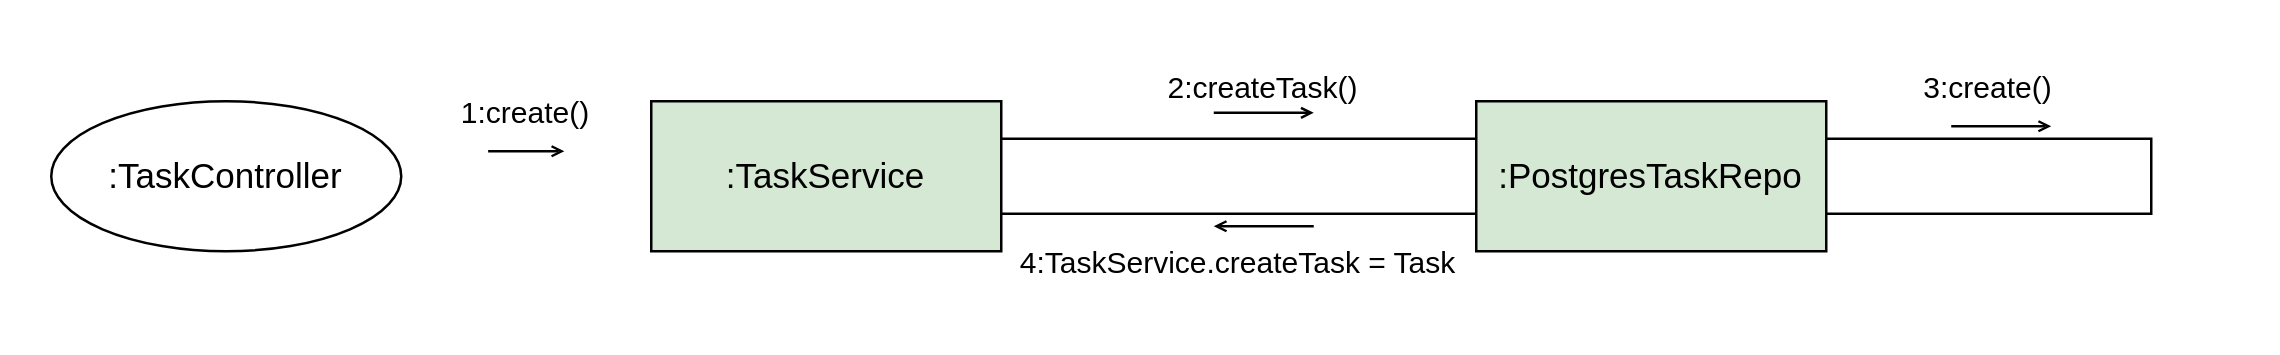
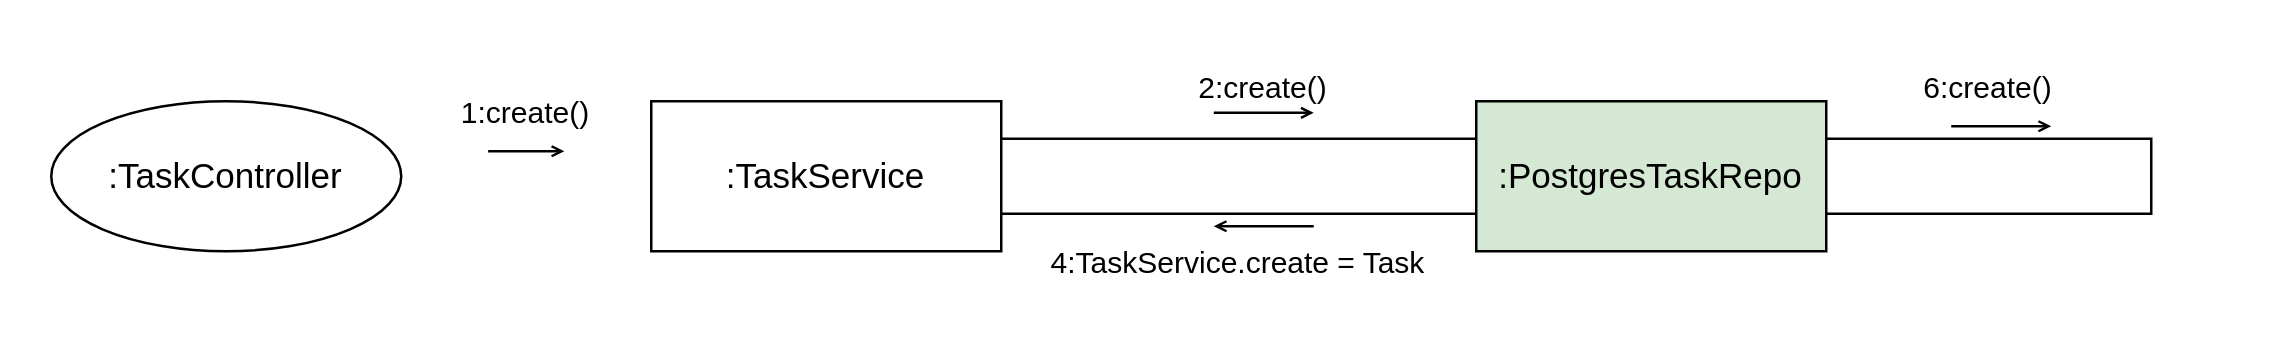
node "2:createTask()": label "2:createTask()" -> "2:create()"
node "3:create()": label "3:create()" -> "6:create()"
node ":TaskService": fillcolor #d5e8d4 -> #ffffff
node "4:TaskService.createTask = Task": label "4:TaskService.createTask = Task" -> "4:TaskService.create = Task"
